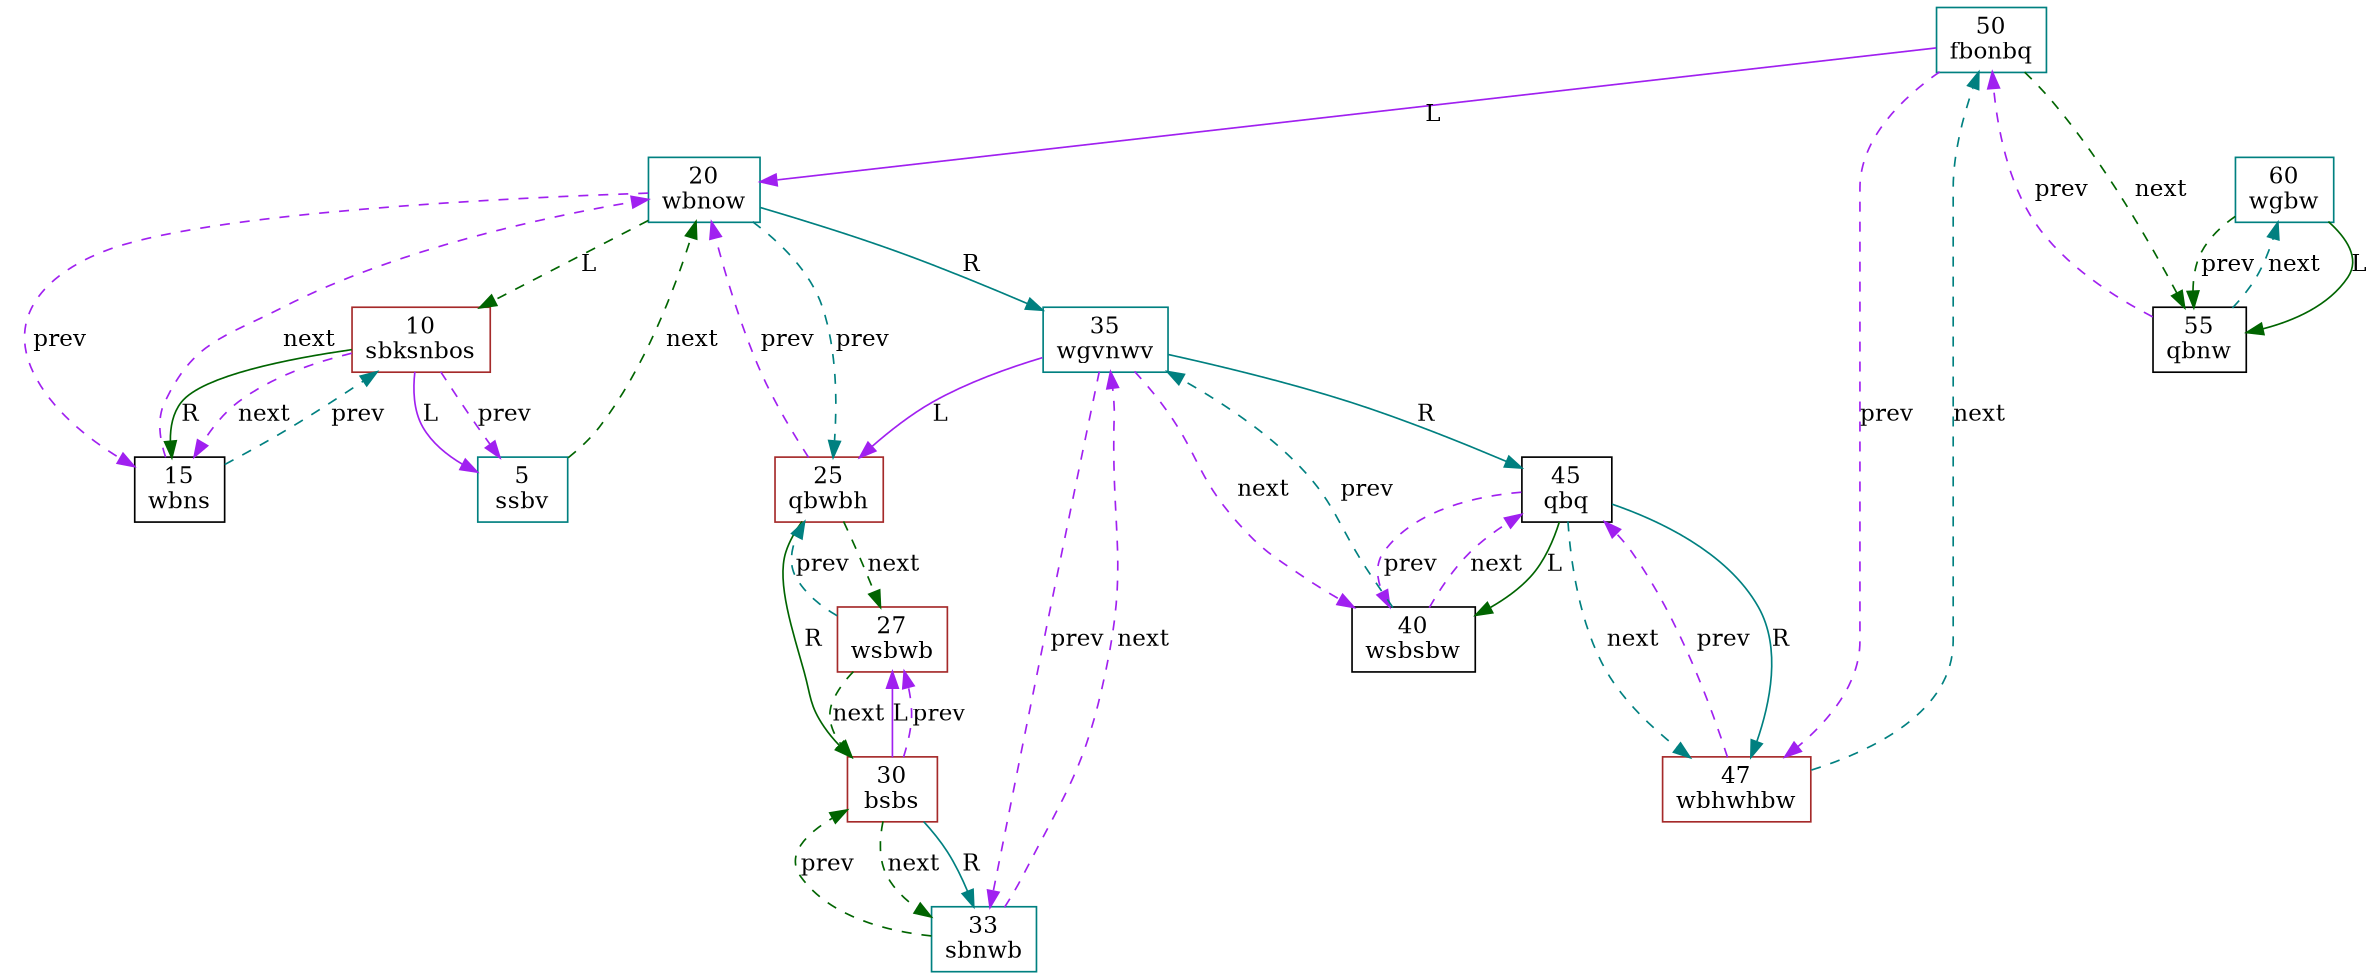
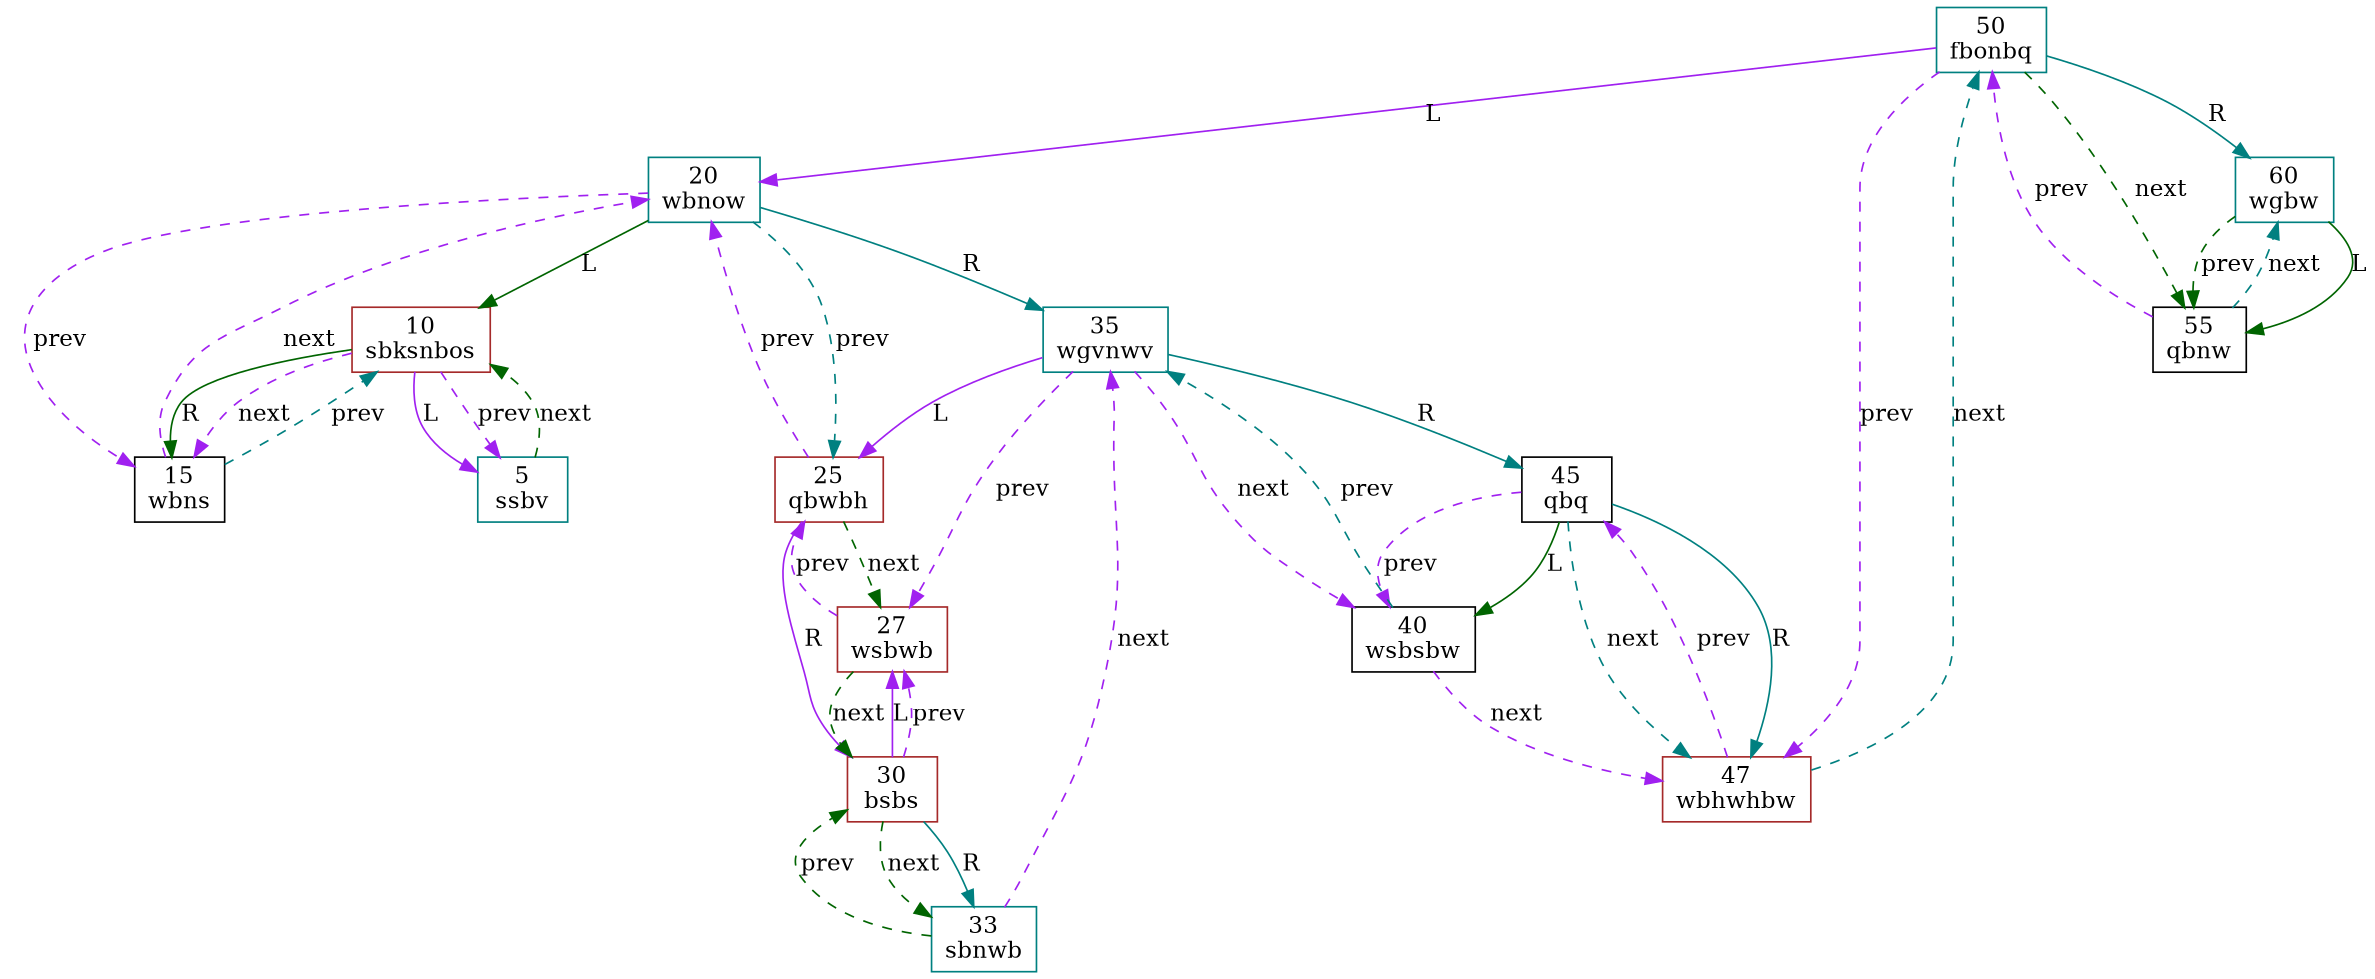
edge "50 fbonbq" -> "60 wgbw": added, label "R"
edge "20 wbnow" -> "10 sbksnbos": style dashed -> solid
edge "5 ssbv" -> "20 wbnow": now "5 ssbv" -> "10 sbksnbos"
edge "40 wsbsbw" -> "45 qbq": now "40 wsbsbw" -> "47 wbhwhbw"
edge "27 wsbwb" -> "25 qbwbh": color teal -> purple
edge "35 wgvnwv" -> "33 sbnwb": now "35 wgvnwv" -> "27 wsbwb"
edge "25 qbwbh" -> "30 bsbs": color darkgreen -> purple
